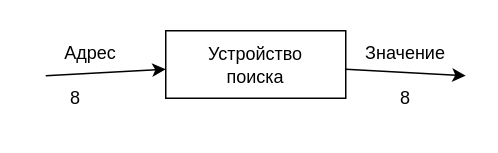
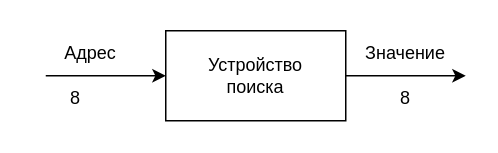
node "Устройство поиска": size 180x68 -> 180x90
